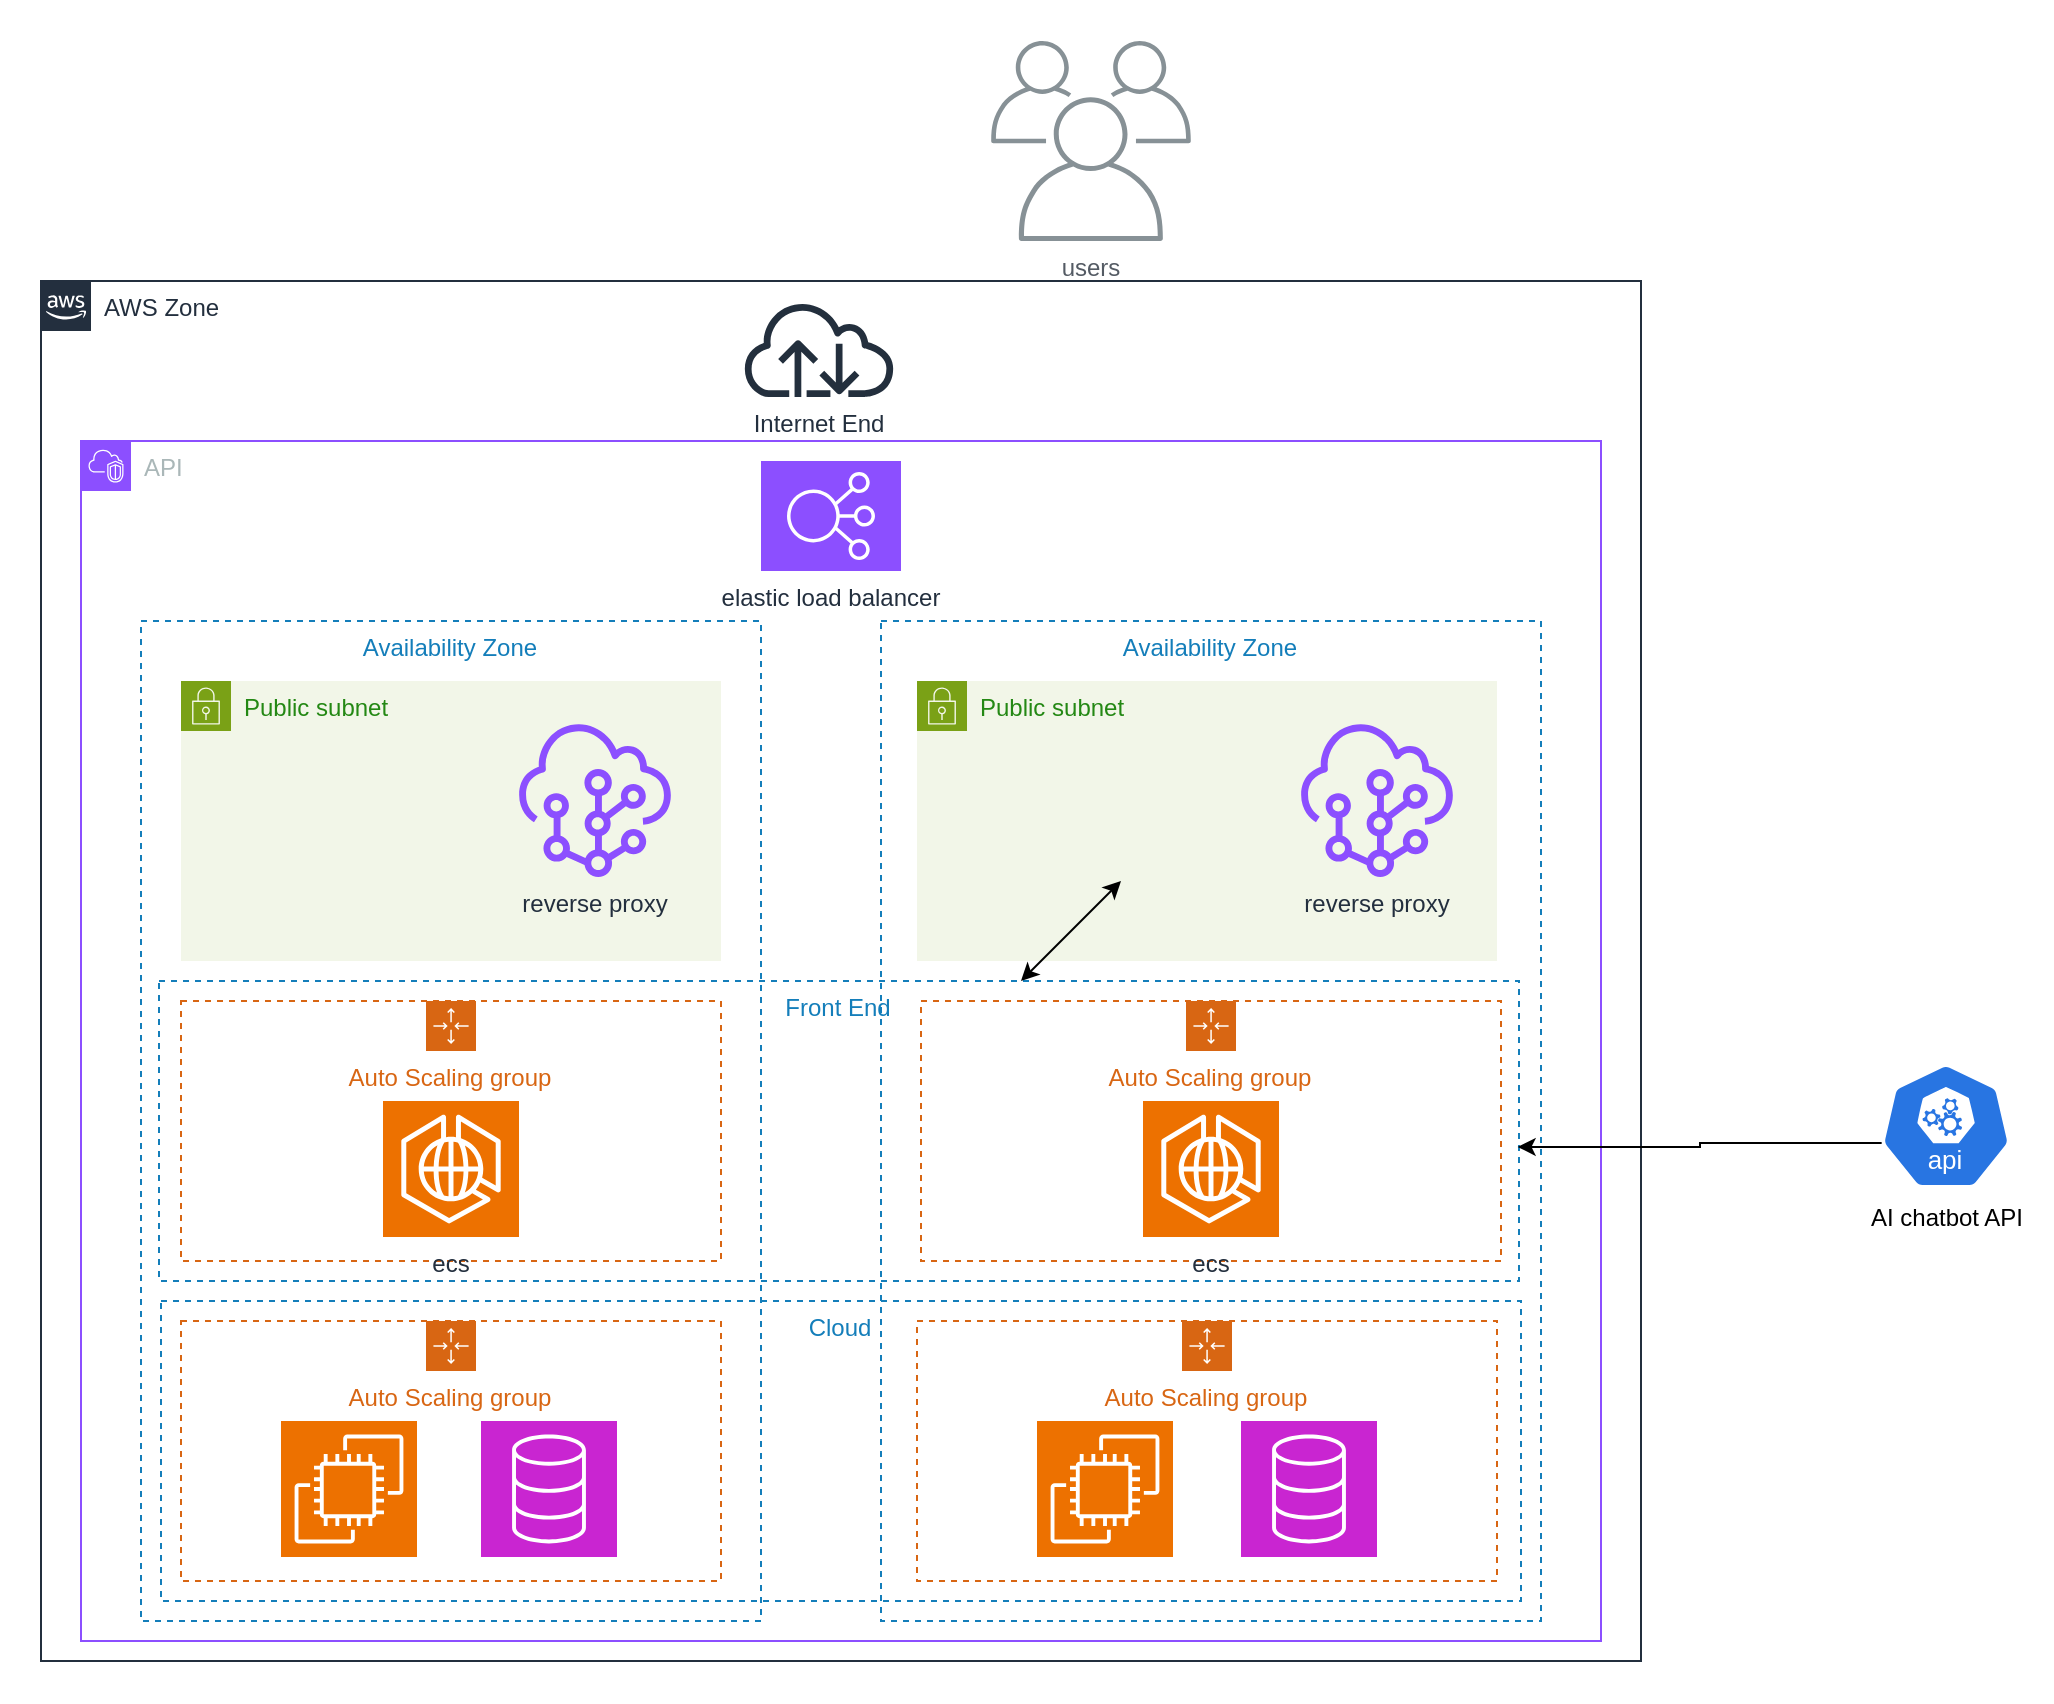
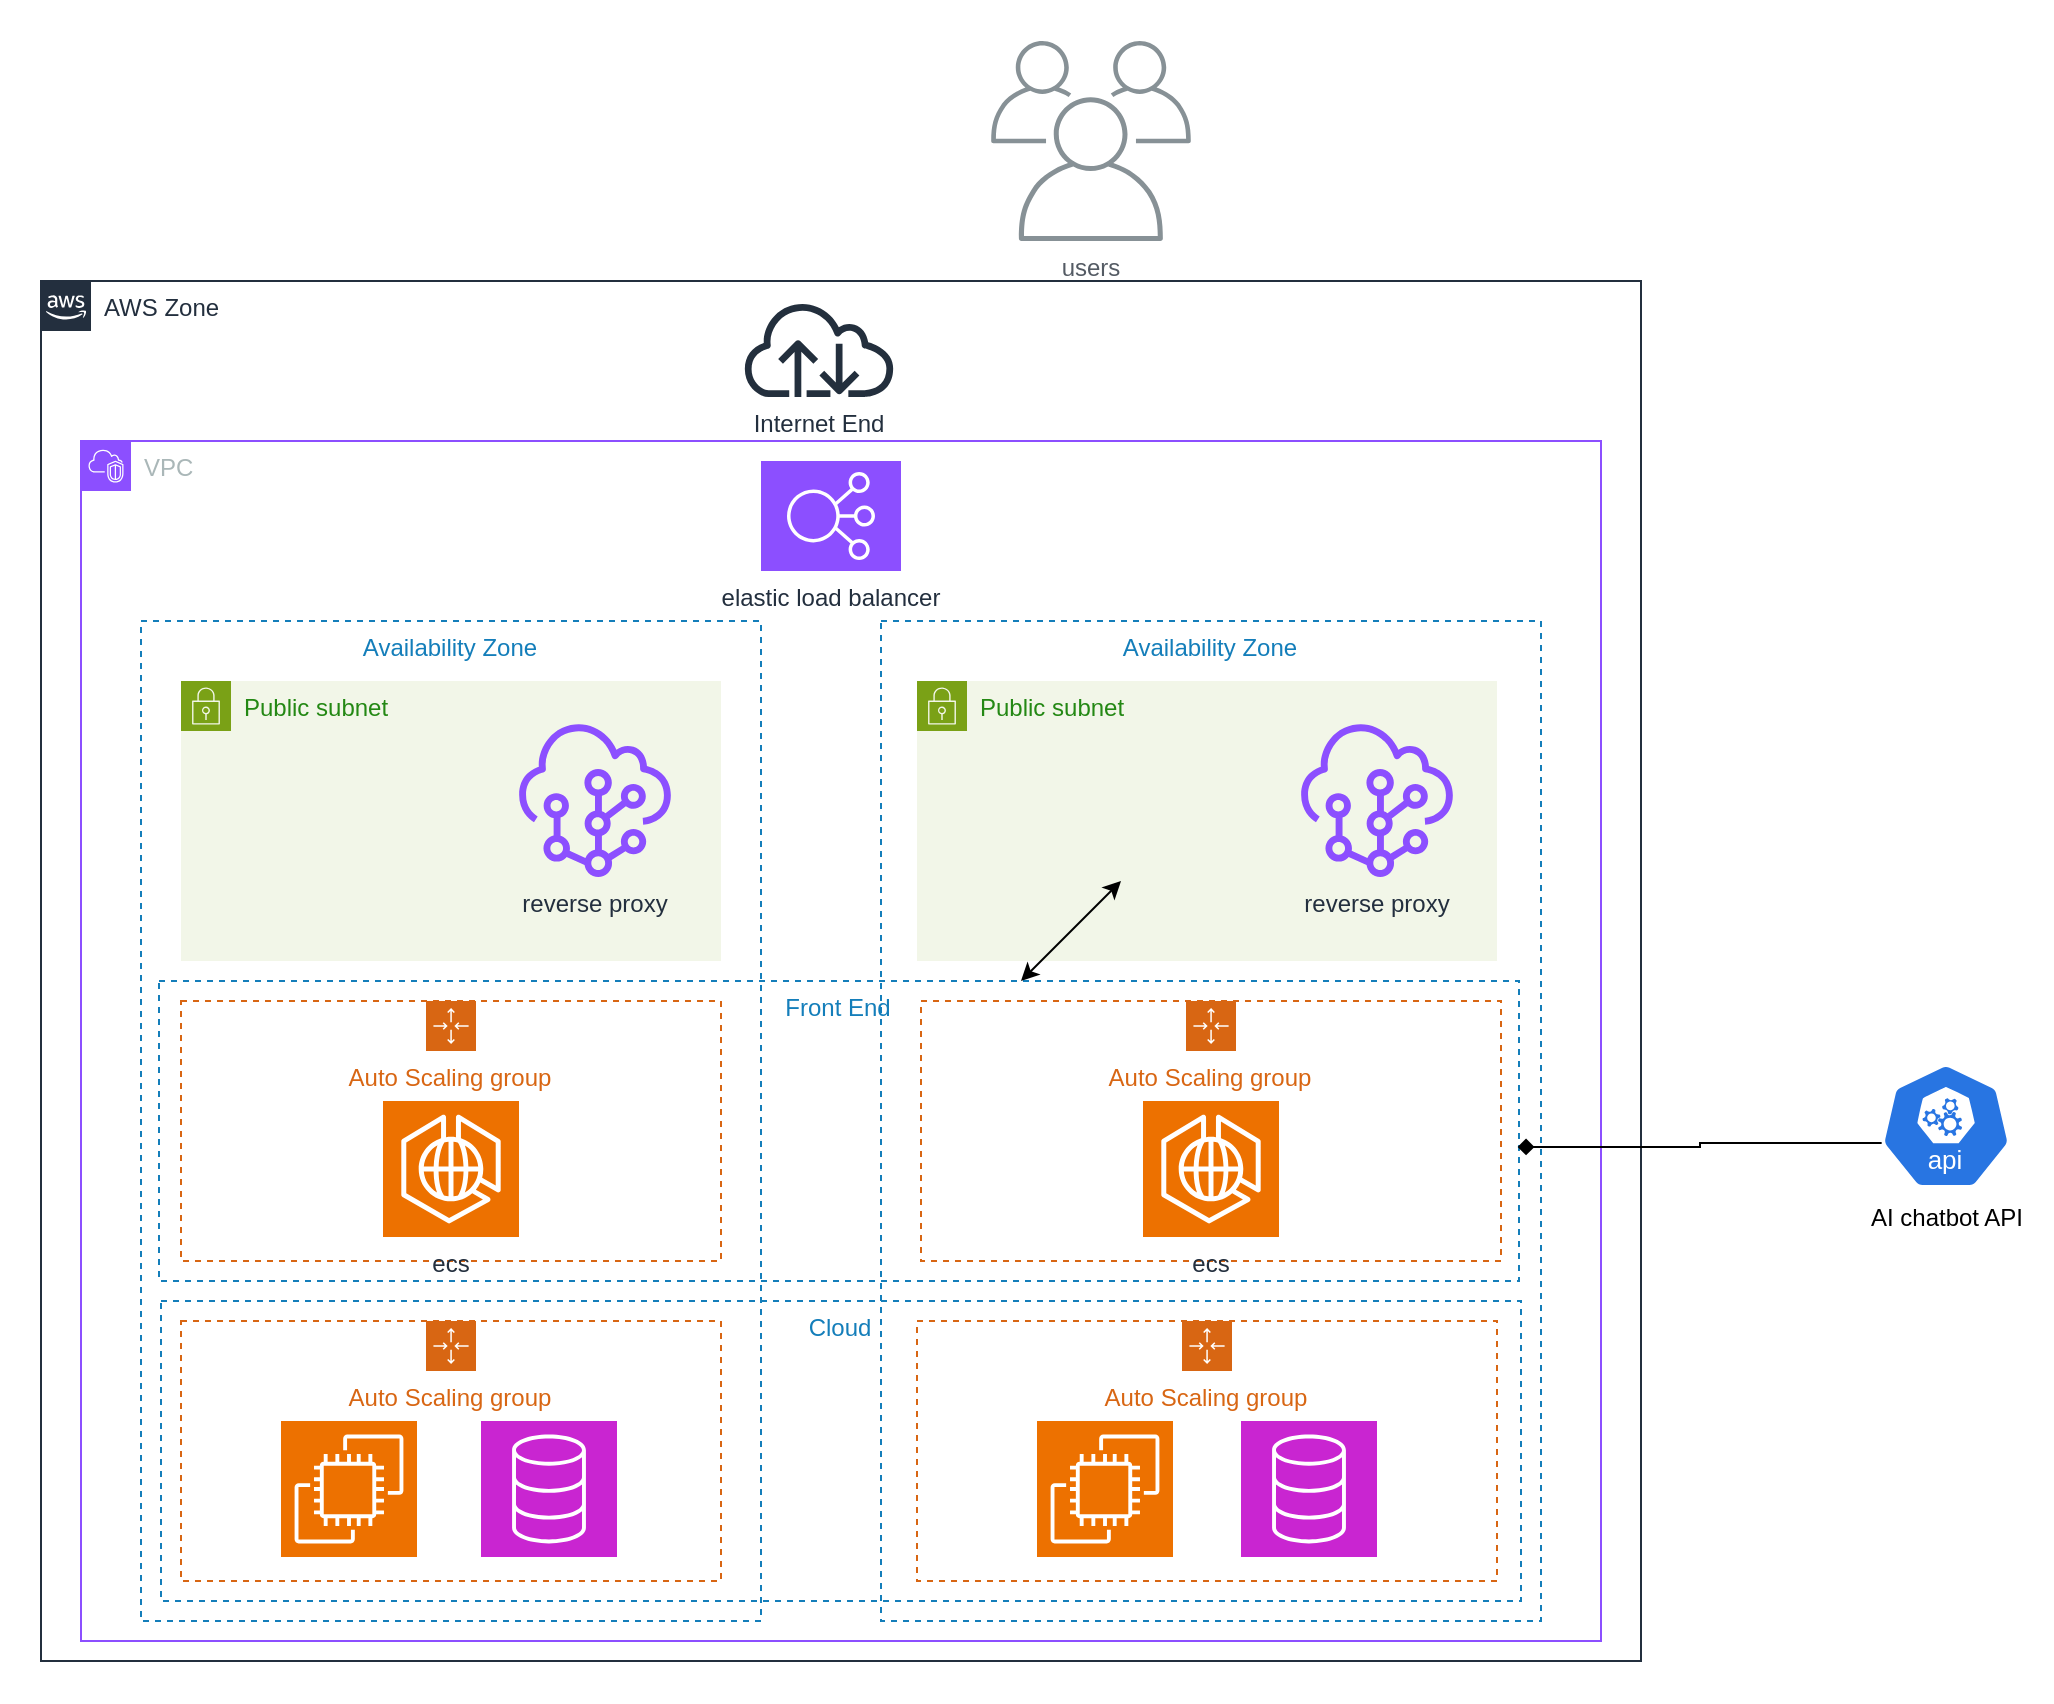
node "API": label "API" -> "VPC"
edge "AI chatbot API" -> "Front End": arrowhead classic -> diamond
